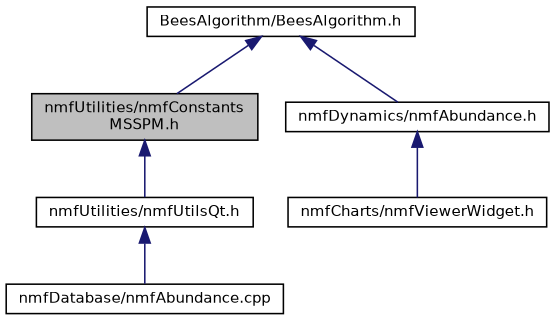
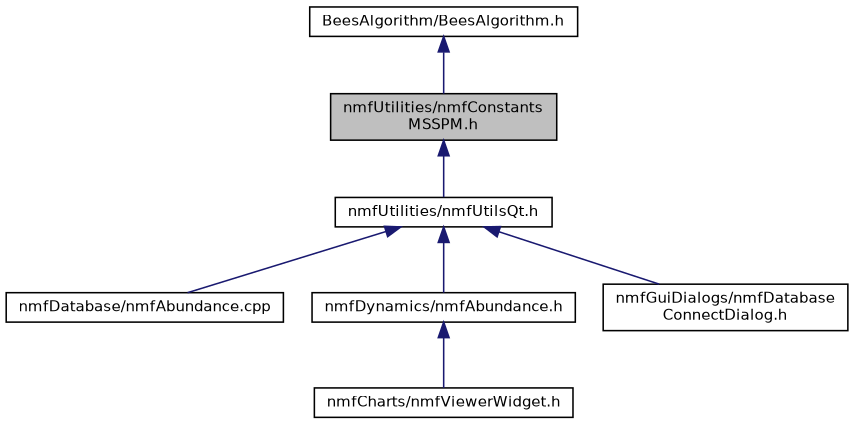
edge "nmfDynamics/nmfAbundance.h" -> "BeesAlgorithm/BeesAlgorithm.h": now "nmfDynamics/nmfAbundance.h" -> "nmfUtilities/nmfUtilsQt.h"
node "nmfGuiDialogs/nmfDatabase ConnectDialog.h": added
